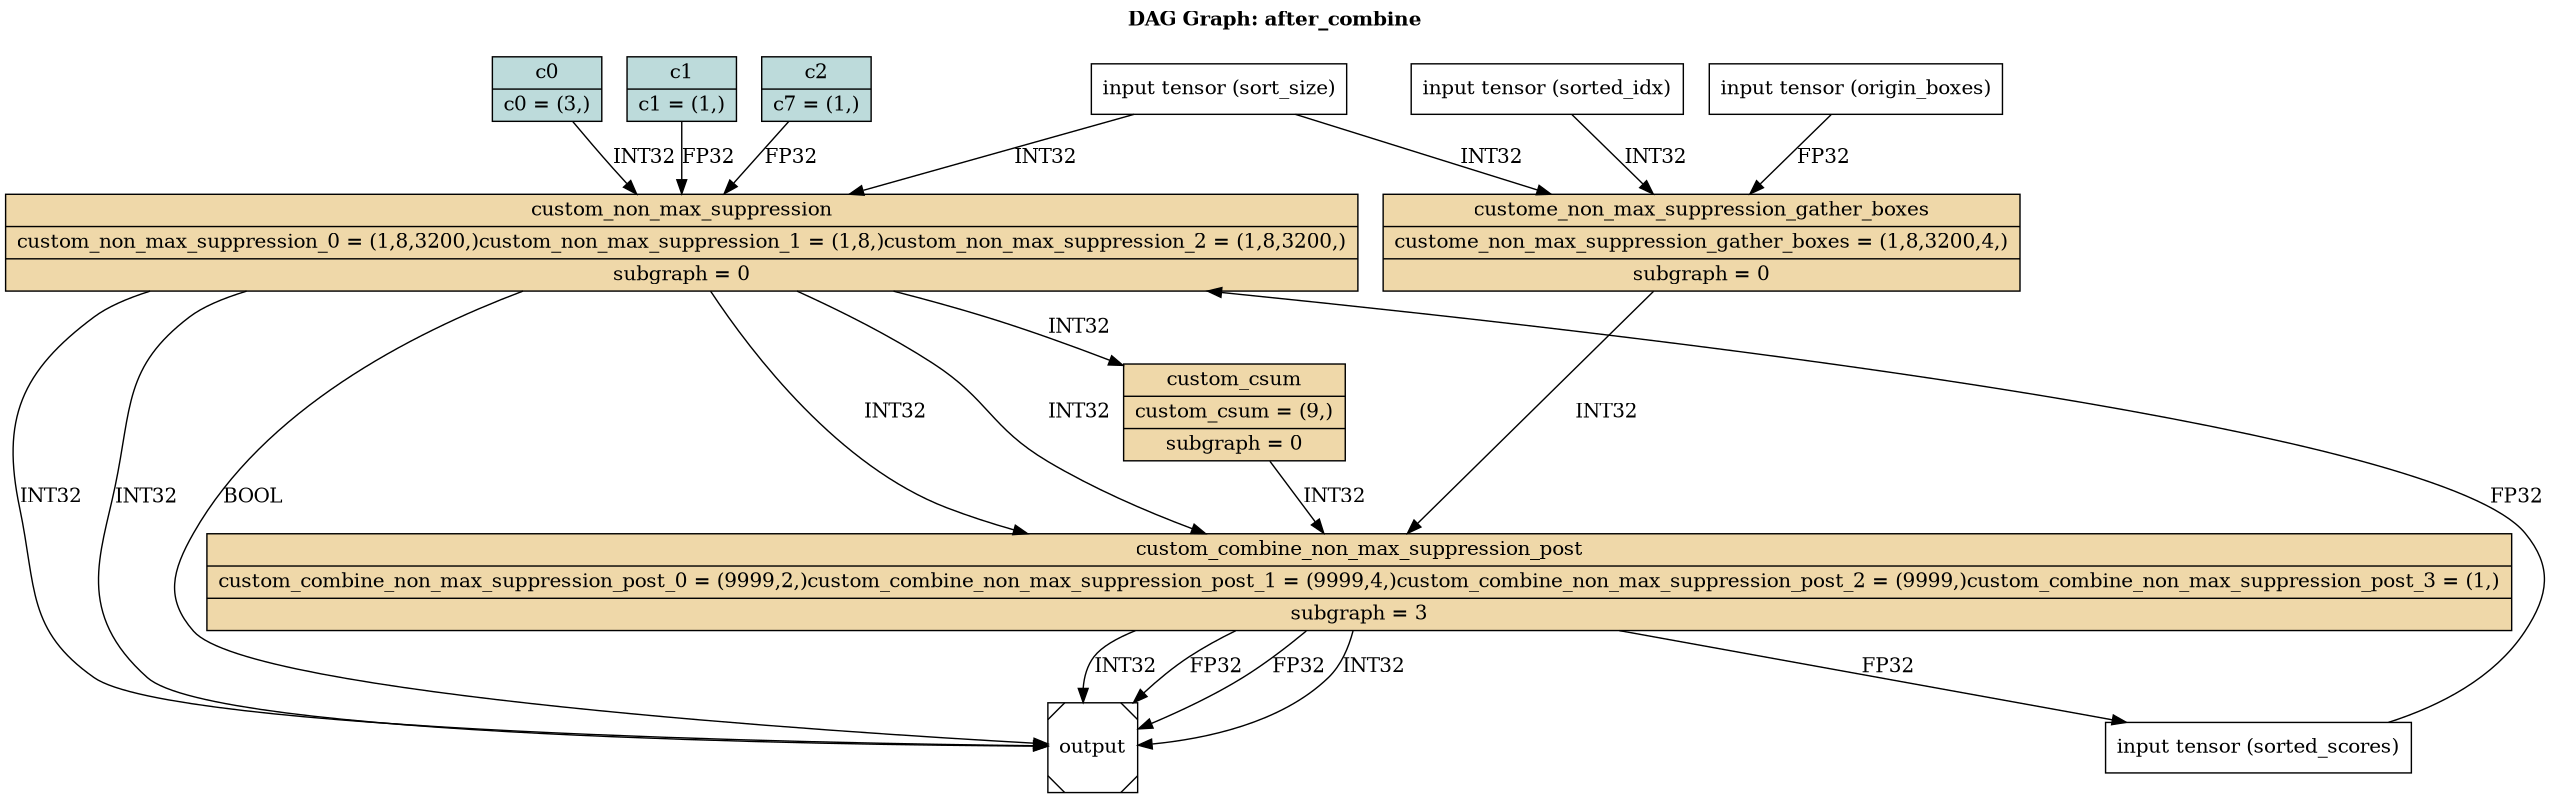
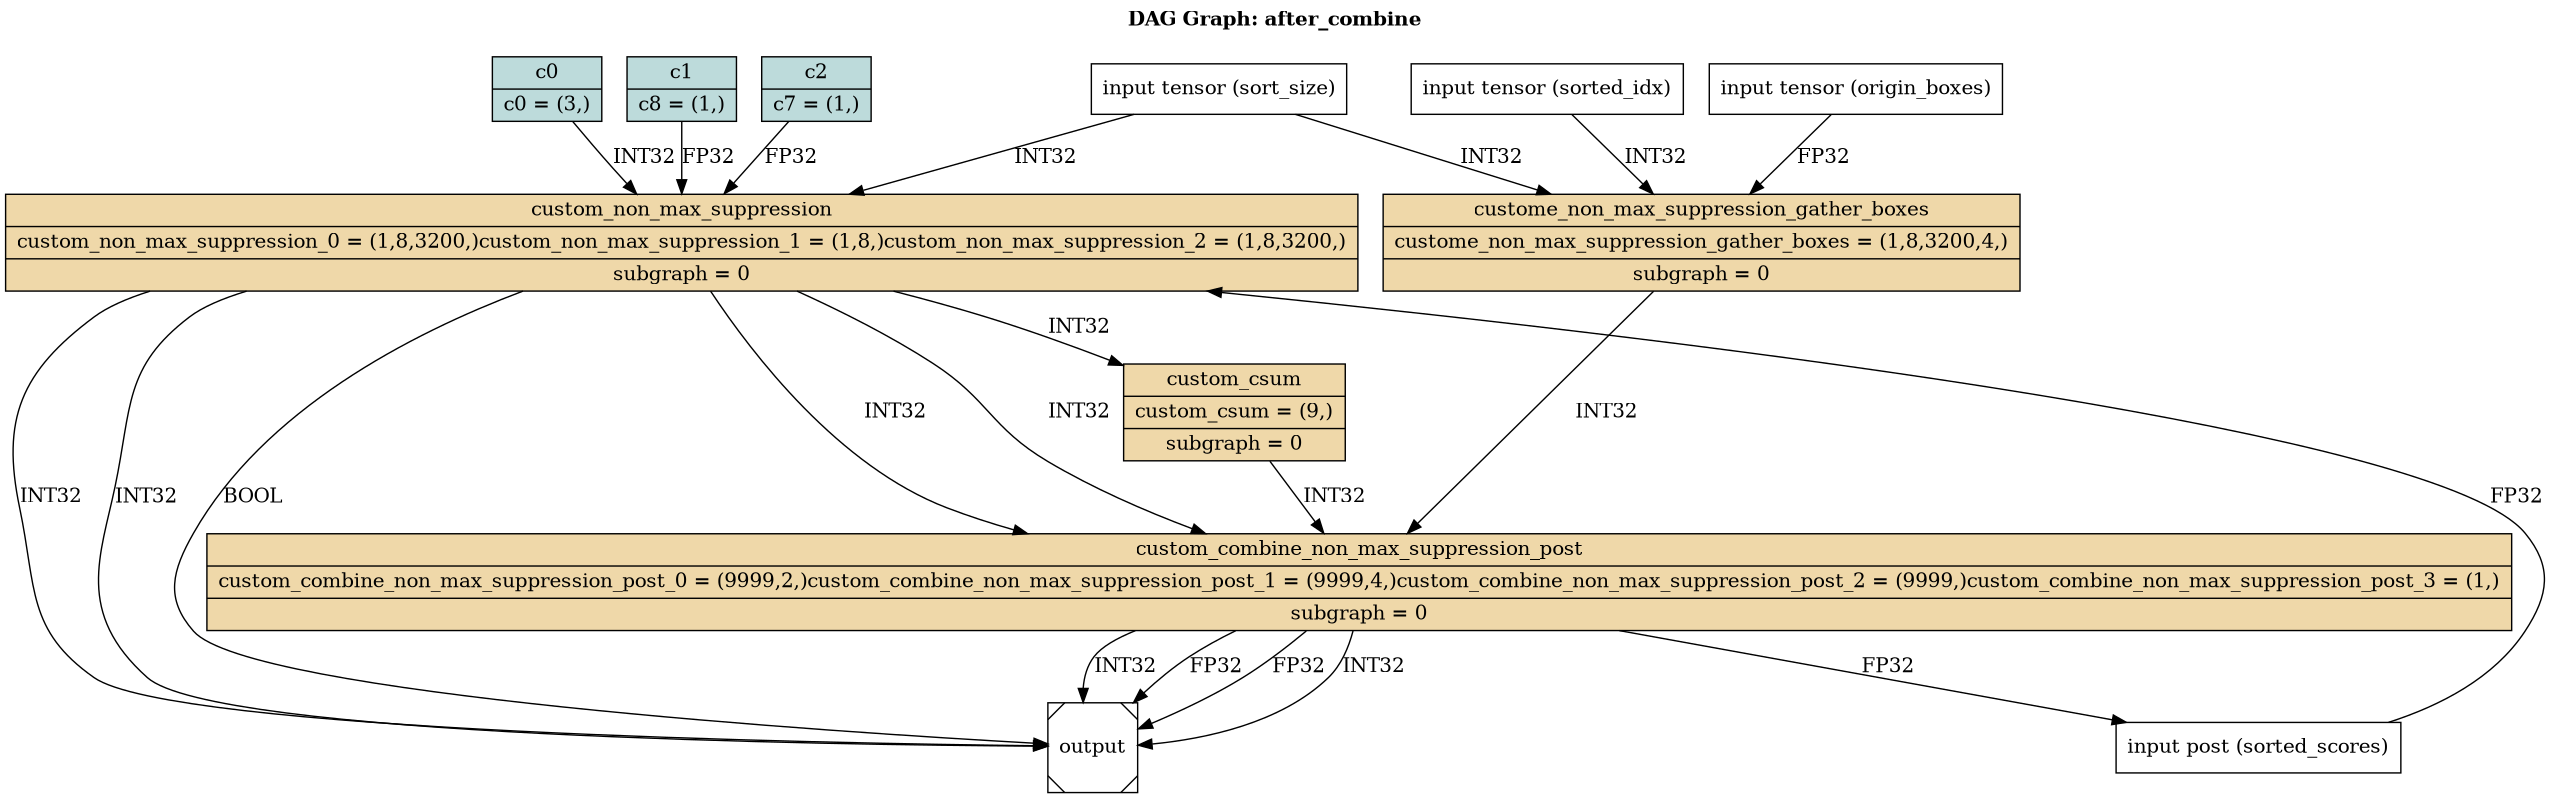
node "c1": text "c1 = (1,)" -> "c8 = (1,)"
node "custom_combine_non_max_suppression_post": text "subgraph = 3" -> "subgraph = 0"
node "input tensor (sorted_scores)": label "input tensor (sorted_scores)" -> "input post (sorted_scores)"
